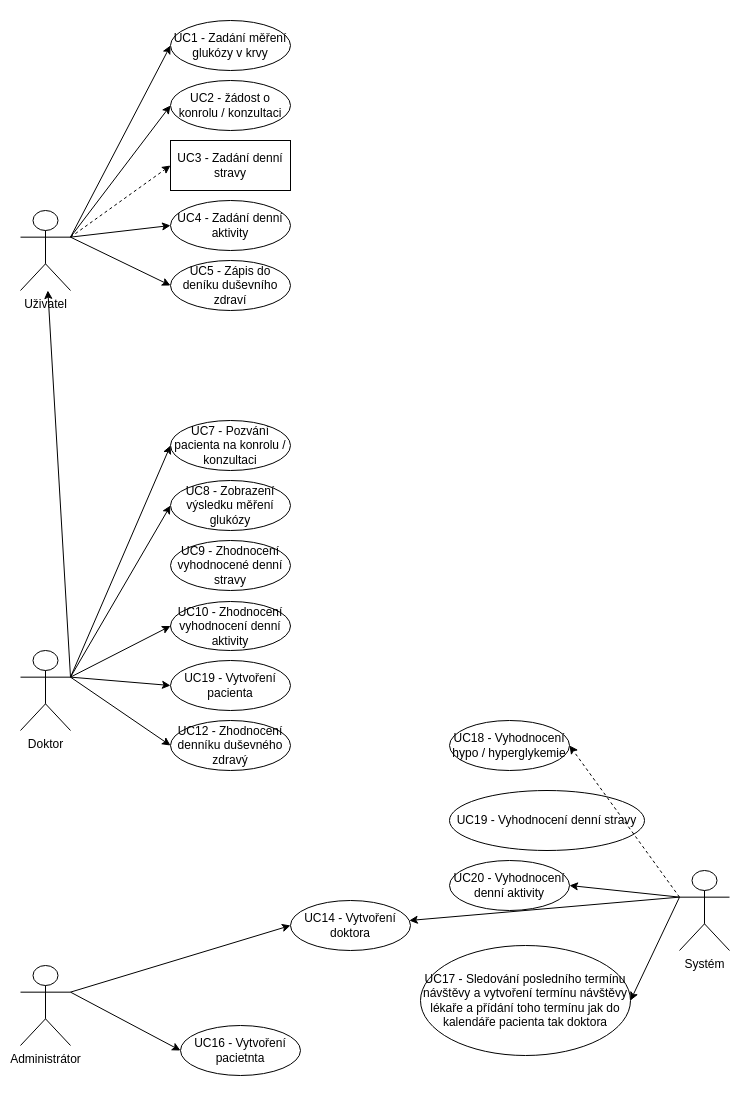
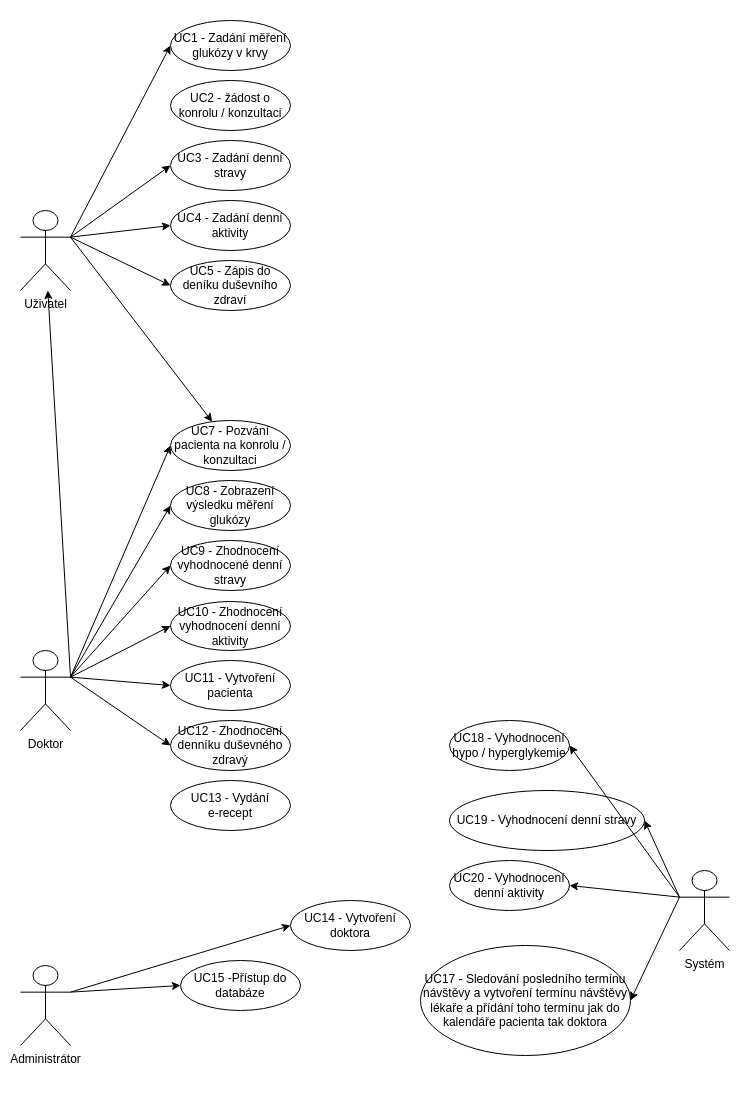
node "UC3 - Zadání denní stravy": shape rectangle -> ellipse
edge "Uživatel" -> "UC2 - žádost o konrolu / konzultaci": now "Uživatel" -> "UC7 - Pozvání pacienta na konrolu / konzultaci"
edge "Uživatel" -> "UC3 - Zadání denní stravy": style dashed -> solid
edge "Doktor" -> "UC9 - Zhodnocení vyhodnocené denní stravy": added
node "UC19 - Vytvoření pacienta": label "UC19 - Vytvoření pacienta" -> "UC11 - Vytvoření pacienta"
node "UC13 - Vydání e-recept": added
edge "Systém" -> "UC18 - Vyhodnocení hypo / hyperglykemie": style dashed -> solid
edge "Systém" -> "UC14 - Vytvoření doktora": now "Systém" -> "UC19 - Vyhodnocení denní stravy"
node "UC15 -Přístup do databáze": added
edge "Administrátor" -> "UC15 -Přístup do databáze": added
edge "Administrátor" -> "UC16 - Vytvoření pacietnta": removed
node "UC16 - Vytvoření pacietnta": removed
